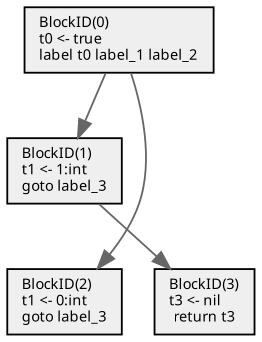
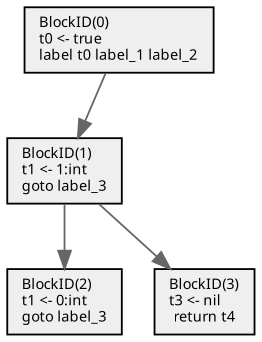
edge "BlockID(0) t0 <- true label t0 label_1 label_2" -> "BlockID(2) t1 <- 0:int goto label_3": now "BlockID(1) t1 <- 1:int goto label_3" -> "BlockID(2) t1 <- 0:int goto label_3"
node "BlockID(3) t3 <- nil return t3": label "BlockID(3) t3 <- nil return t3" -> "BlockID(3) t3 <- nil return t4"
